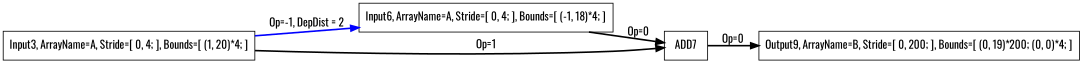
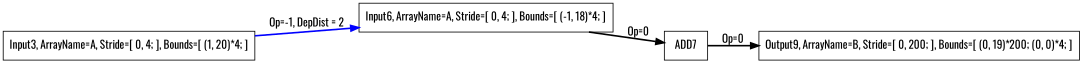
edge "Input3, ArrayName=A, Stride=[ 0, 4; ], Bounds=[ (1, 20)*4; ]" -> "ADD7": removed, label "Op=1"
